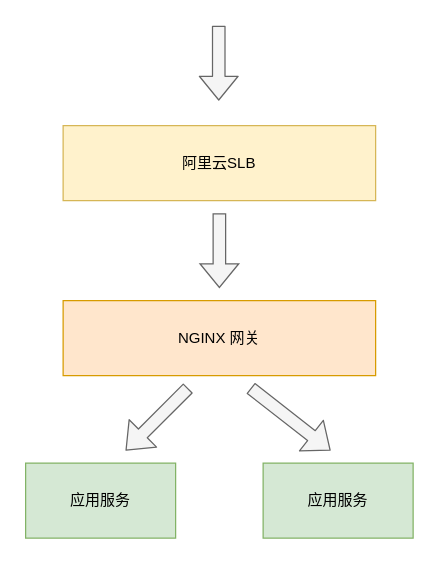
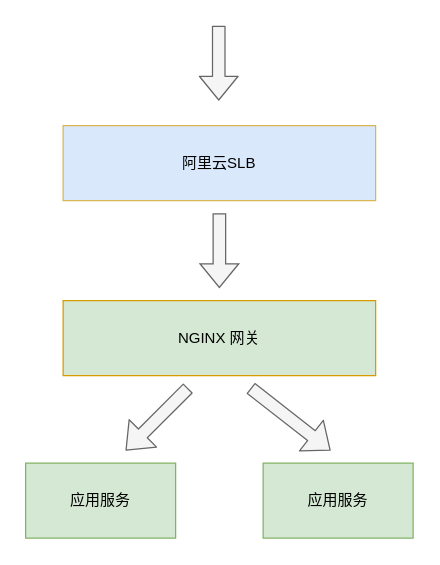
node "阿里云SLB": fillcolor #fff2cc -> #dae8fc
node "NGINX 网关": fillcolor #ffe6cc -> #d5e8d4
